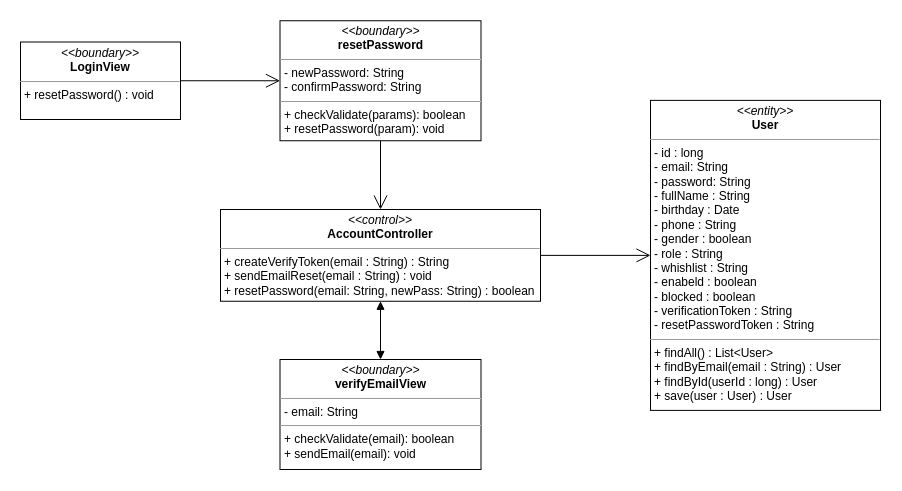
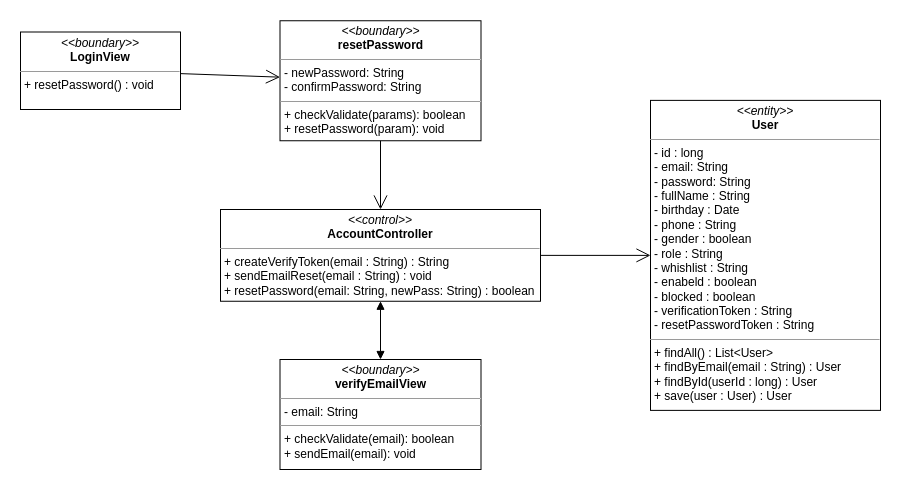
node "<<boundary>> LoginView + resetPassword() : void": moved (101, 81) -> (101, 71)
